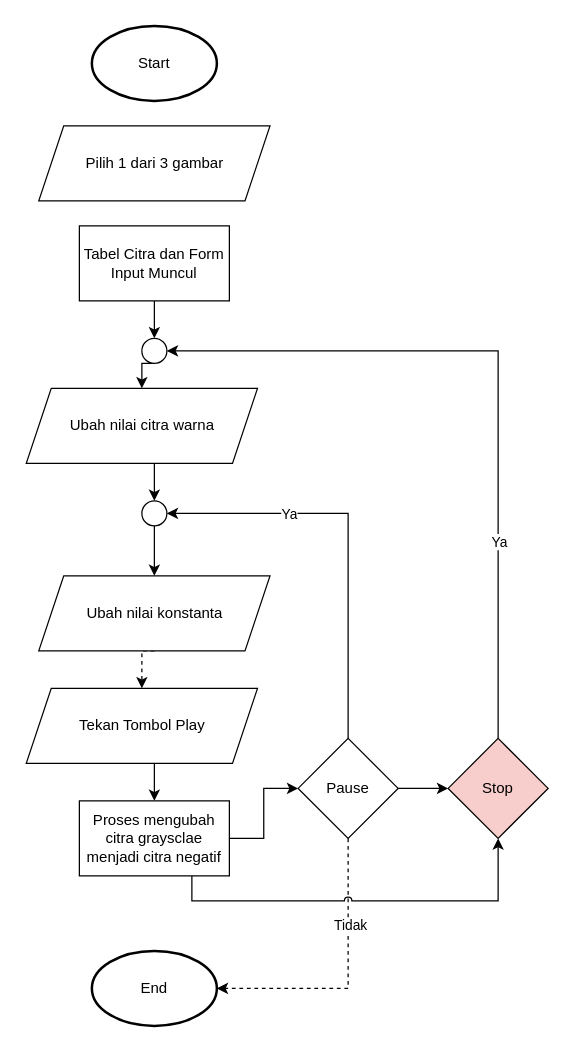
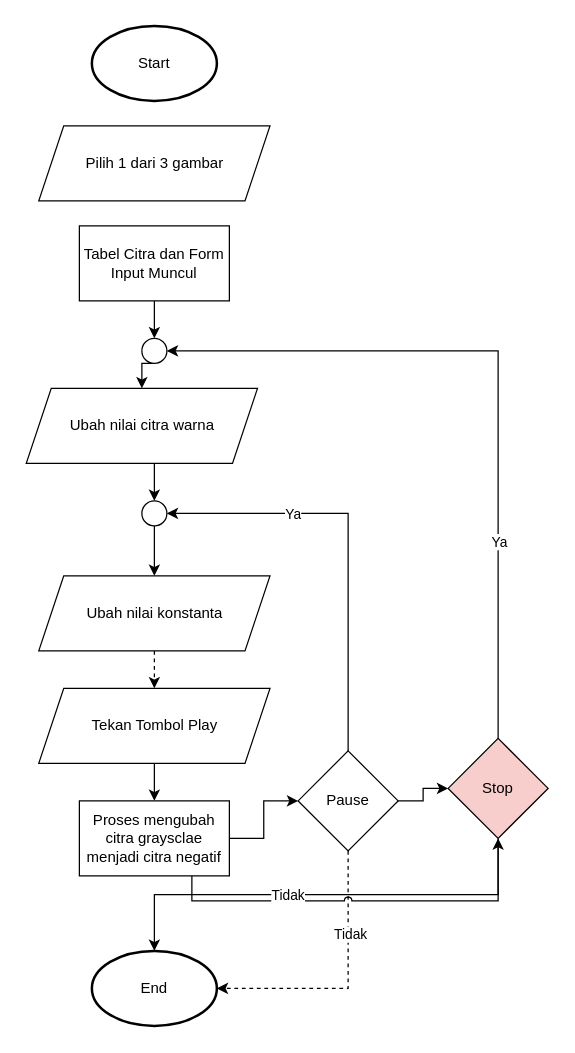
node "Tekan Tombol Play": moved (142, 726) -> (154, 726)
node "Pause": moved (348, 788) -> (348, 801)
edge "Stop" -> "End": added, label "Tidak"
